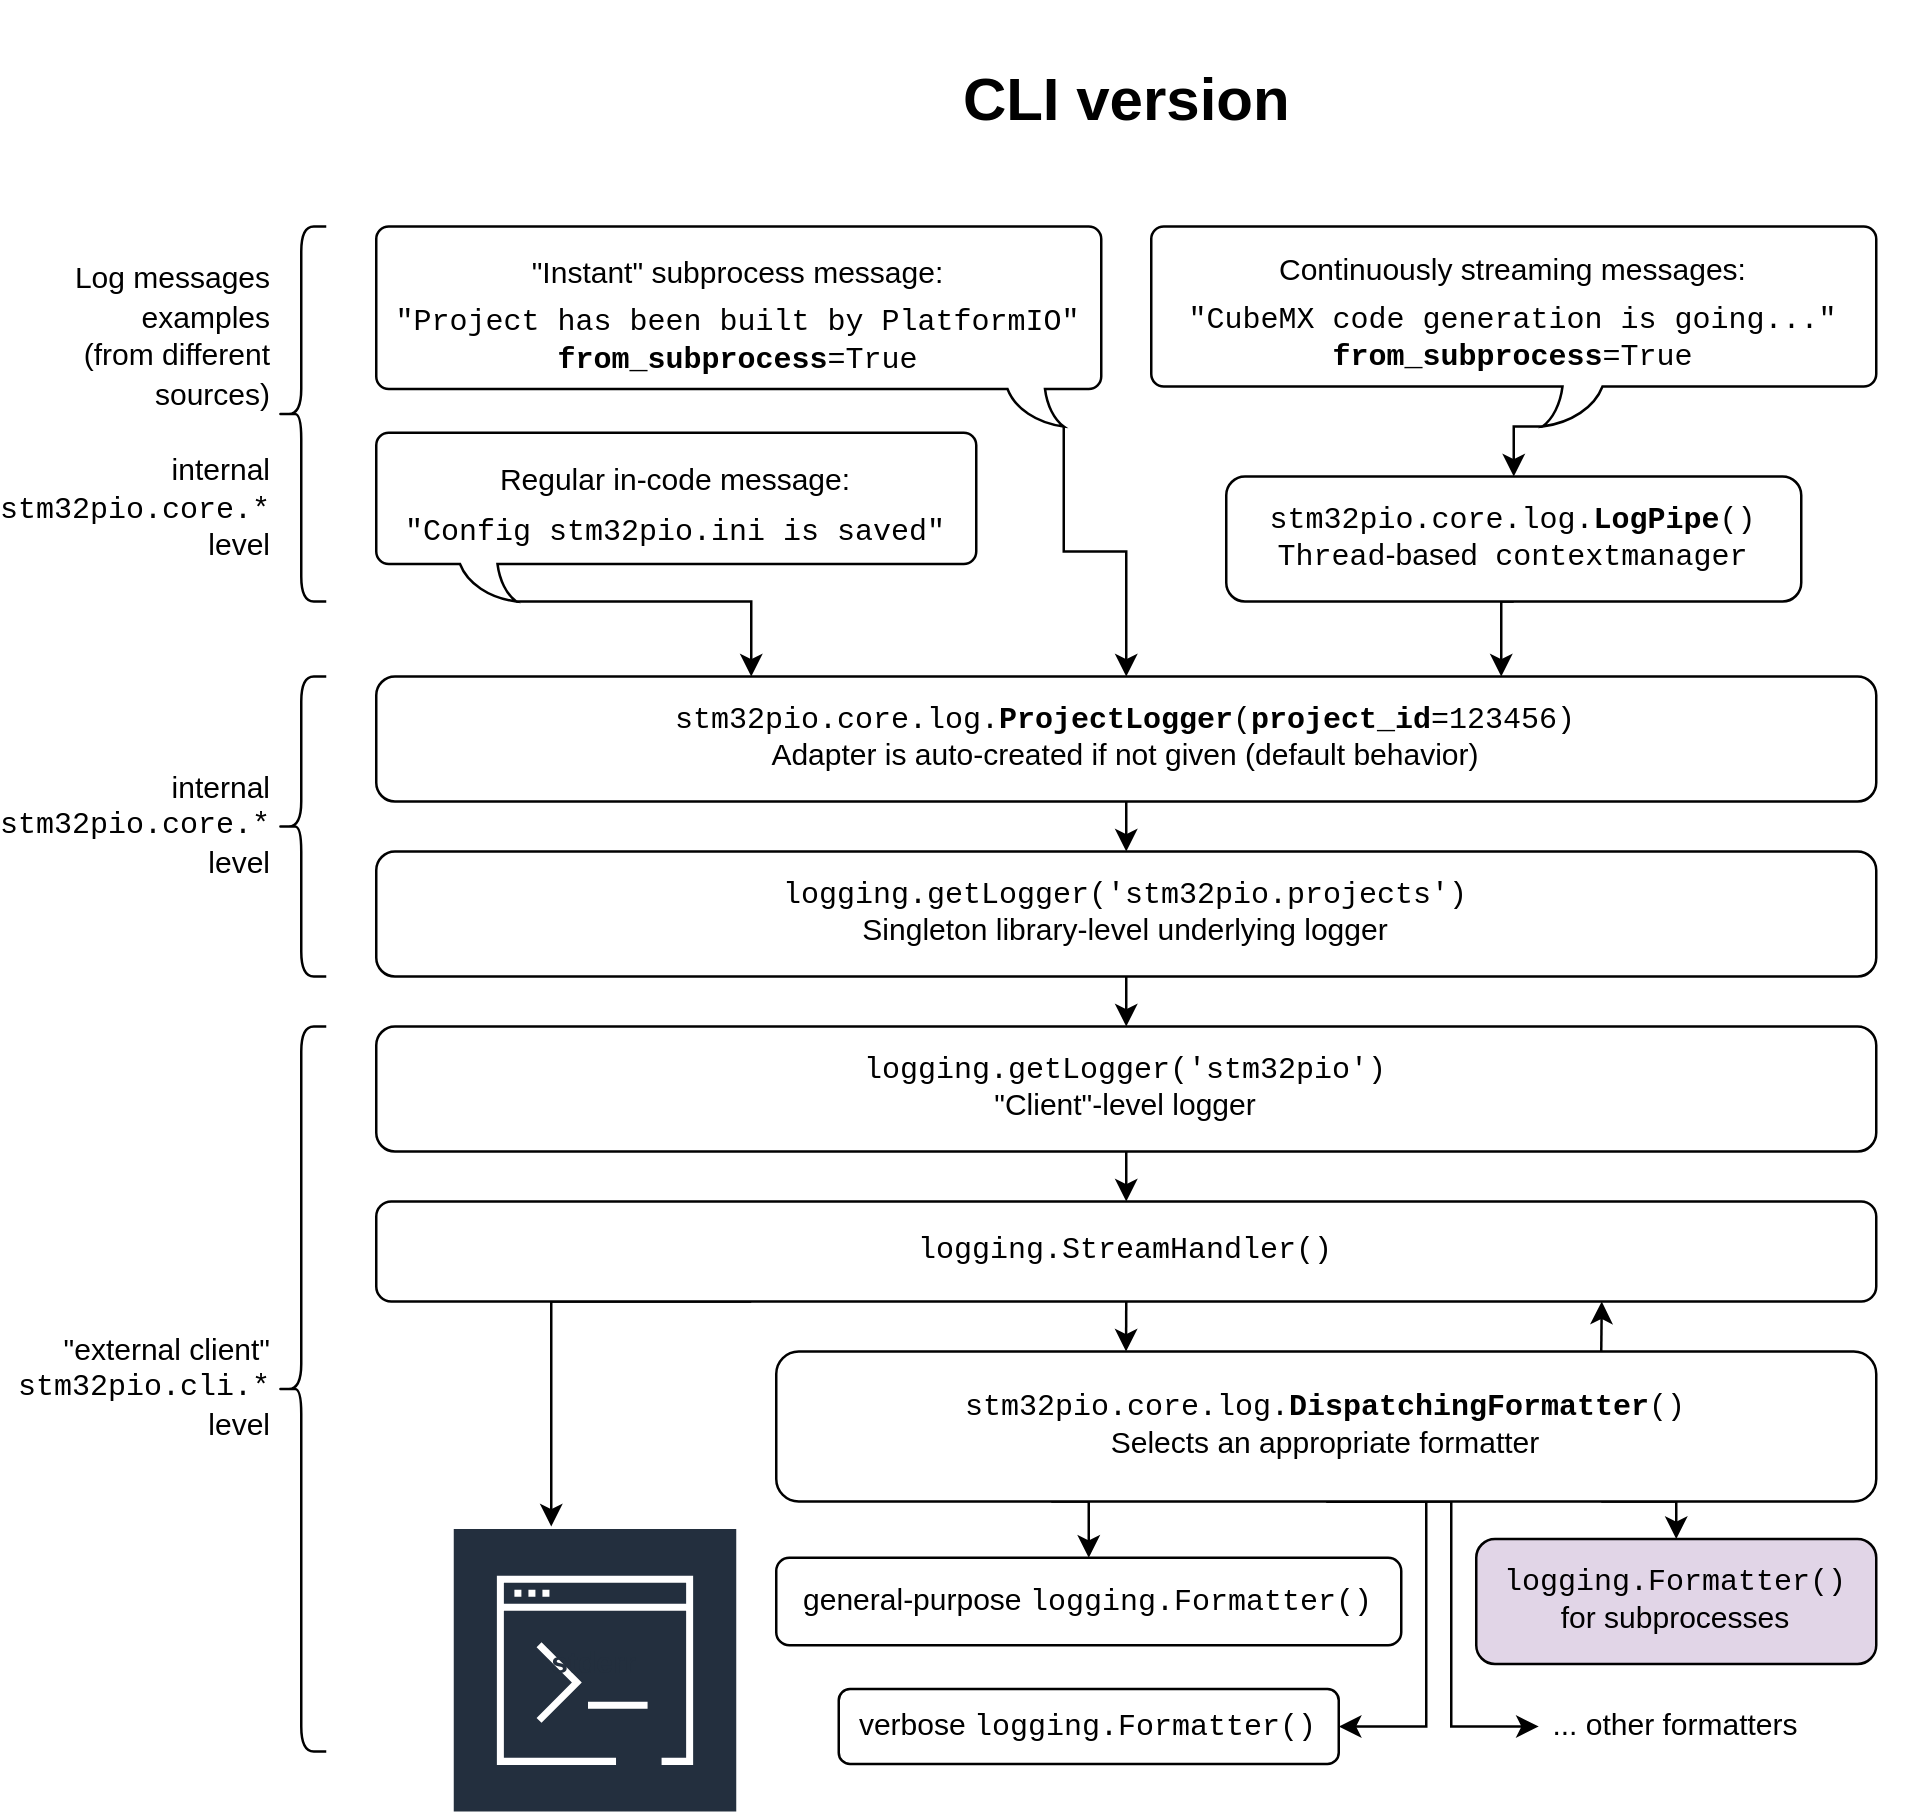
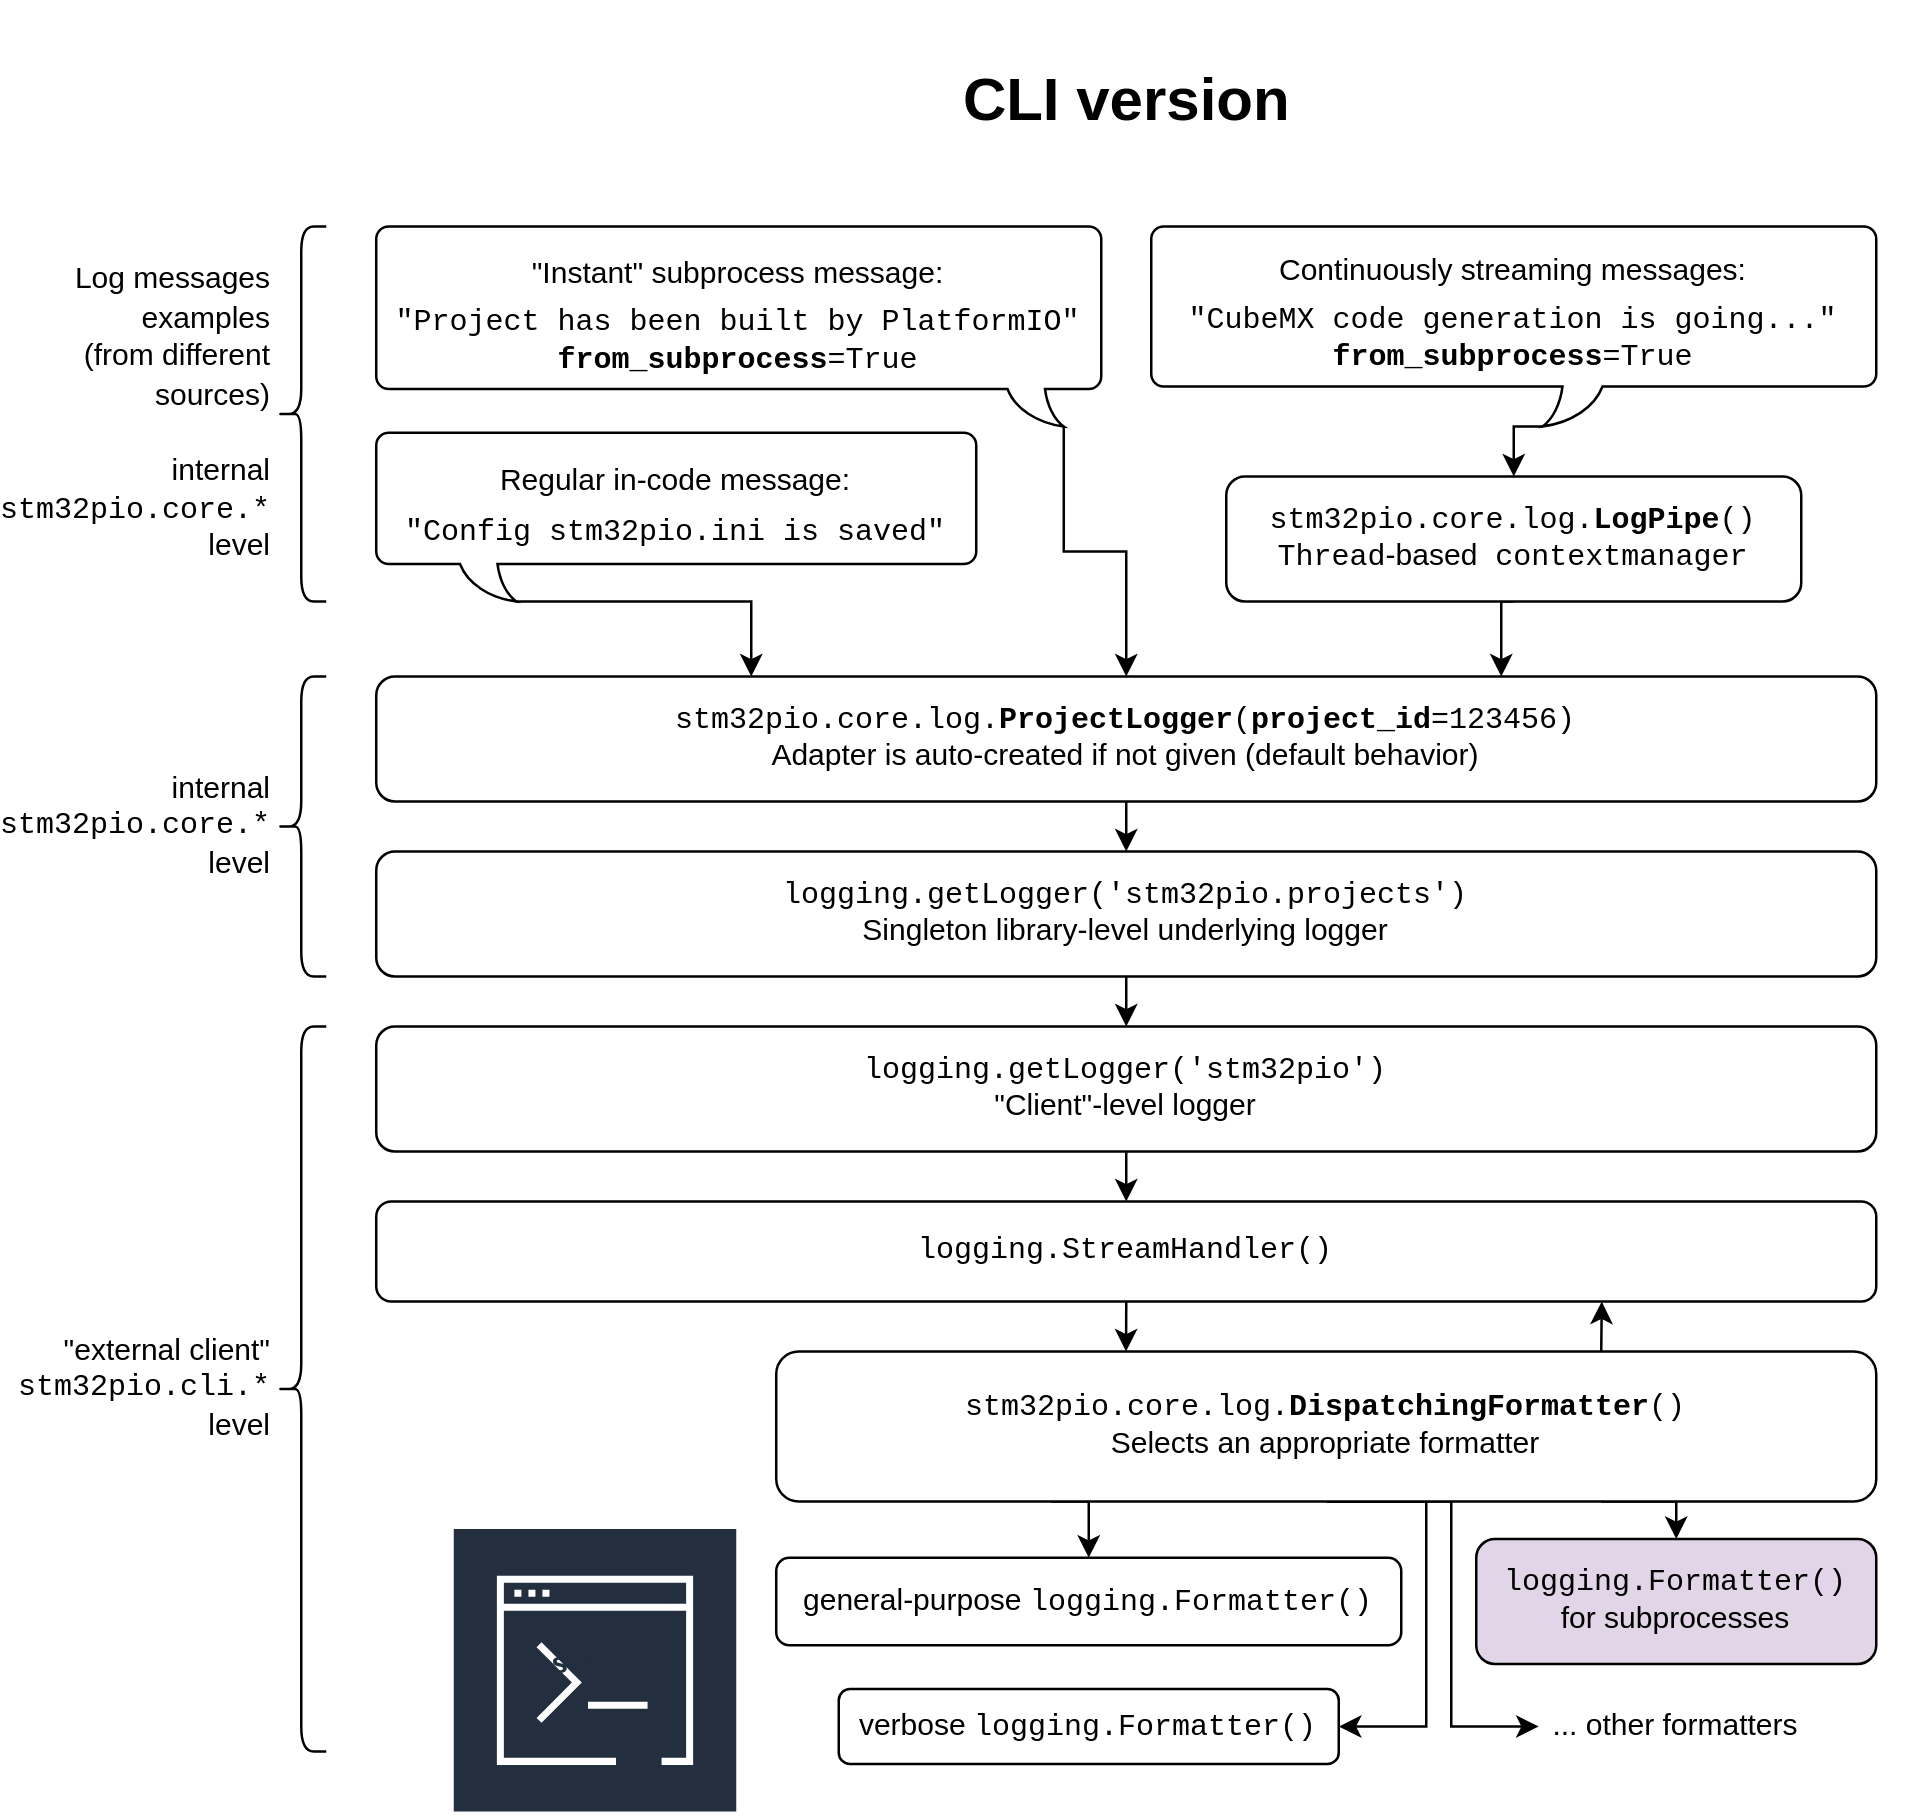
edge "logging.StreamHandler()" -> "stderr": removed
